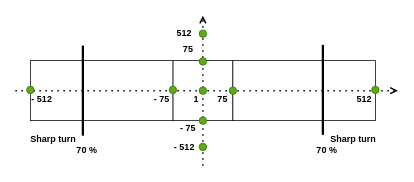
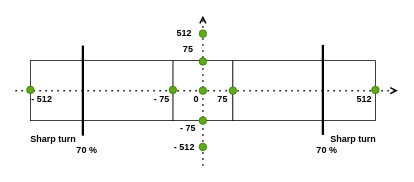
node "1": label "1" -> "0"
